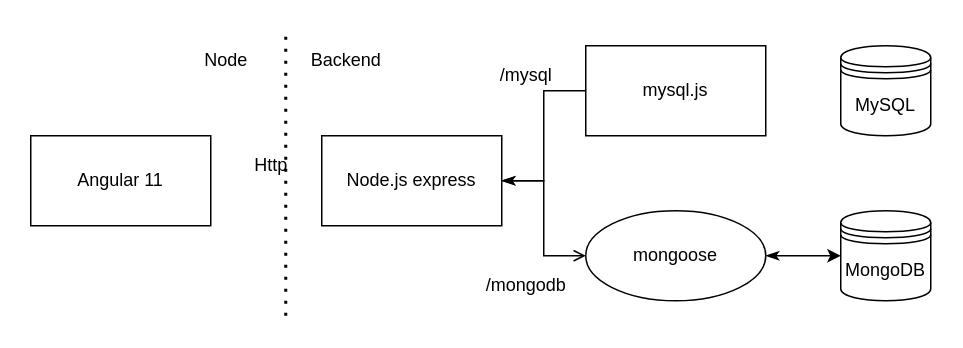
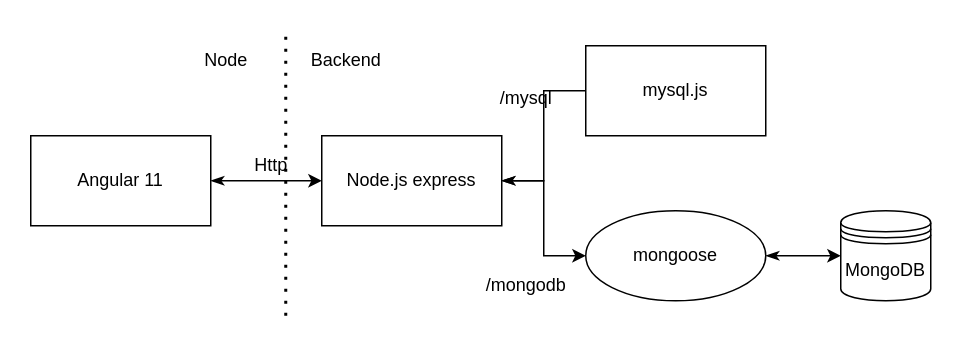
node "/mysql": moved (526, 76) -> (526, 98)
node "MySQL": removed
edge "Angular 11" -- "Node.js express": added
edge "Node.js express" -- "mongoose": arrowhead open -> classic
